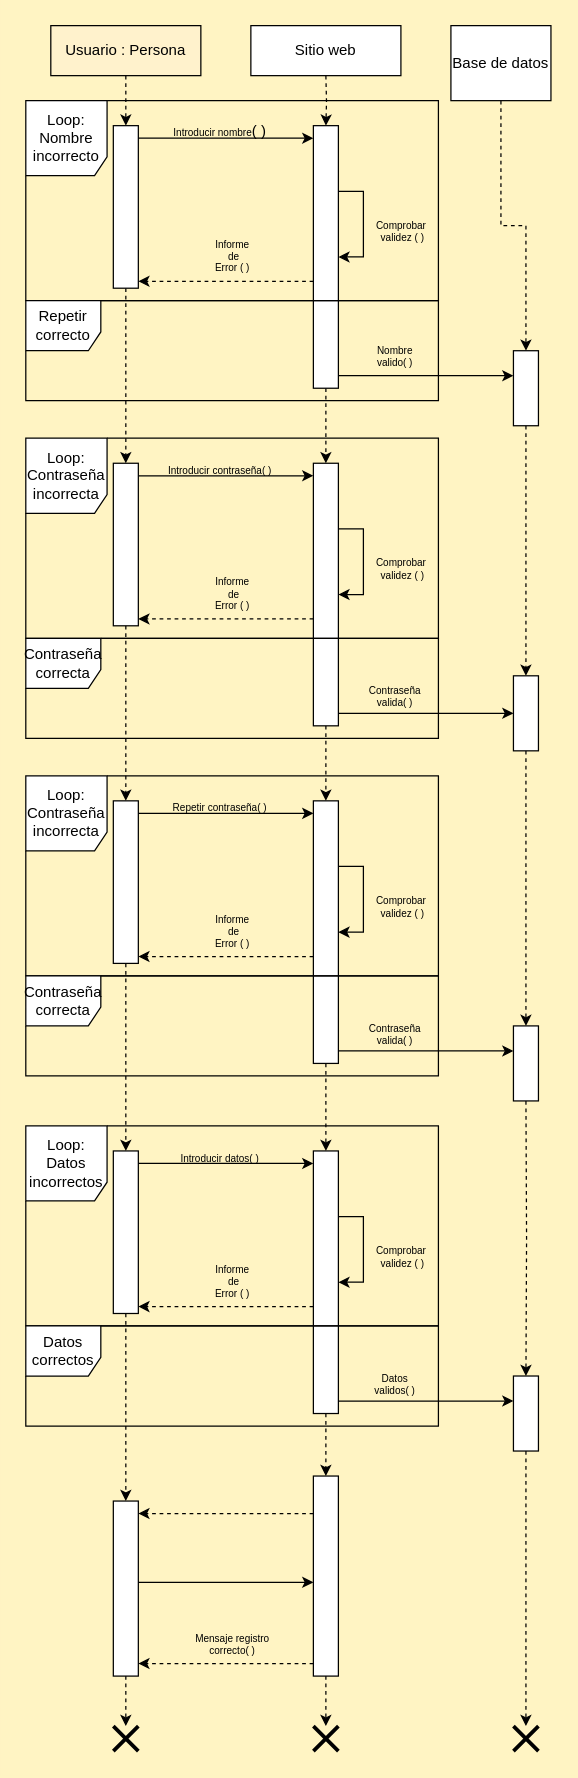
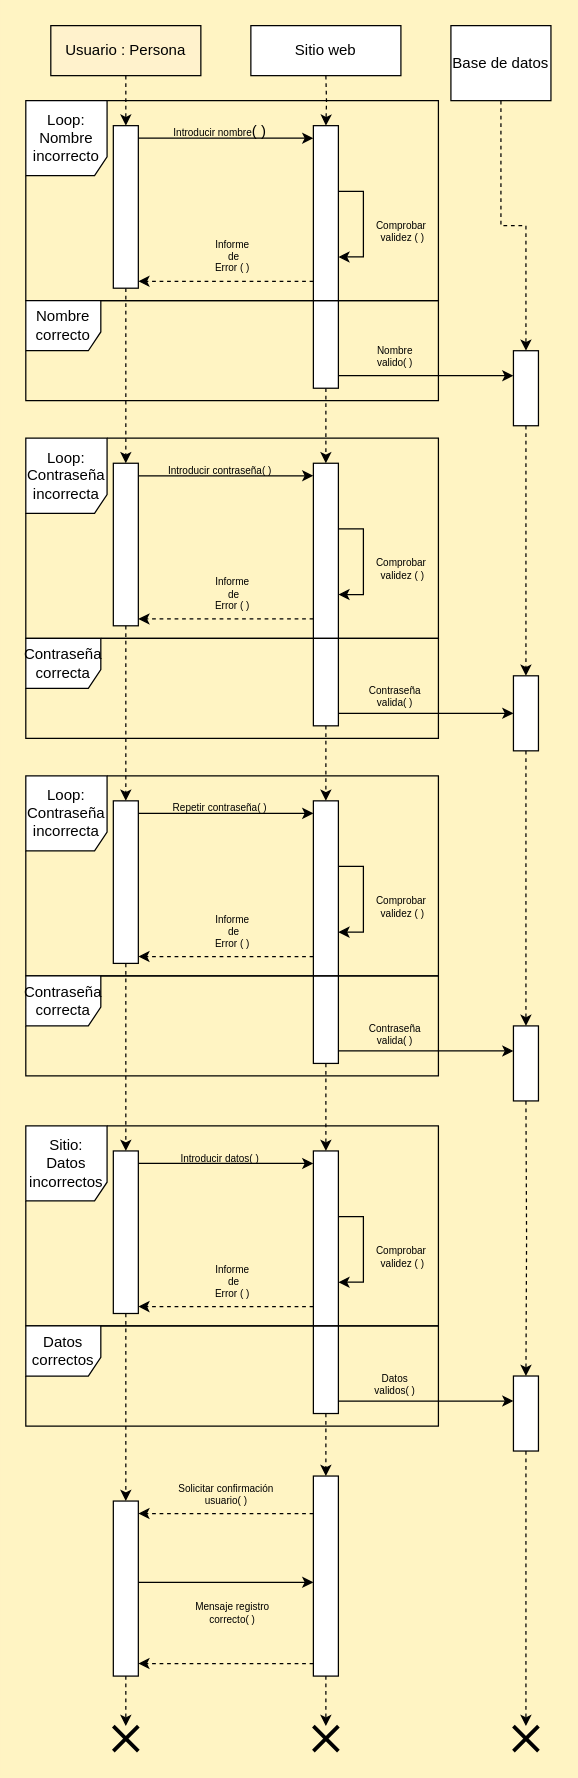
node "Repetir correcto": label "Repetir correcto" -> "Nombre correcto"
node "Loop: Datos incorrectos": label "Loop: Datos incorrectos" -> "Sitio: Datos incorrectos"
node "Solicitar confirmación usuario( )": added
node "Mensaje registro correcto( )": moved (232, 1644) -> (232, 1613)
